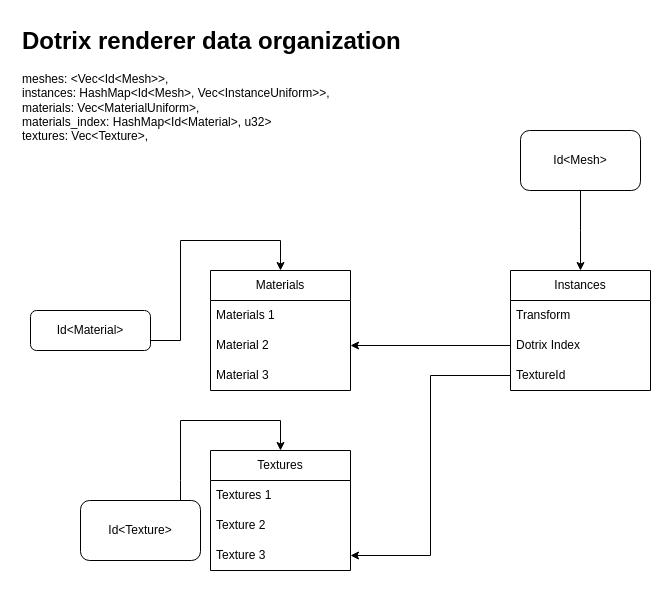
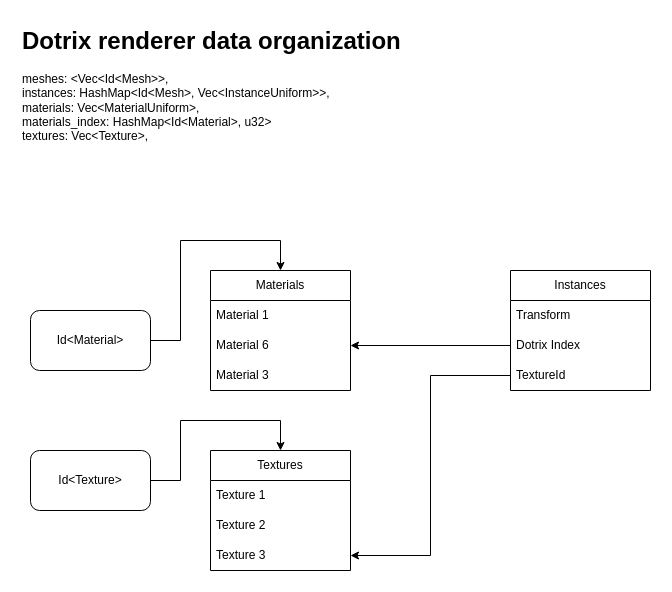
node "Id<Mesh>": removed
edge "Id<Mesh>" -> "Instances": removed
node "Materials 1": label "Materials 1" -> "Material 1"
node "Id<Material>": size 120x40 -> 120x60
node "Material 2": label "Material 2" -> "Material 6"
node "Textures 1": label "Textures 1" -> "Texture 1"
node "Id<Texture>": moved (141, 531) -> (91, 481)
